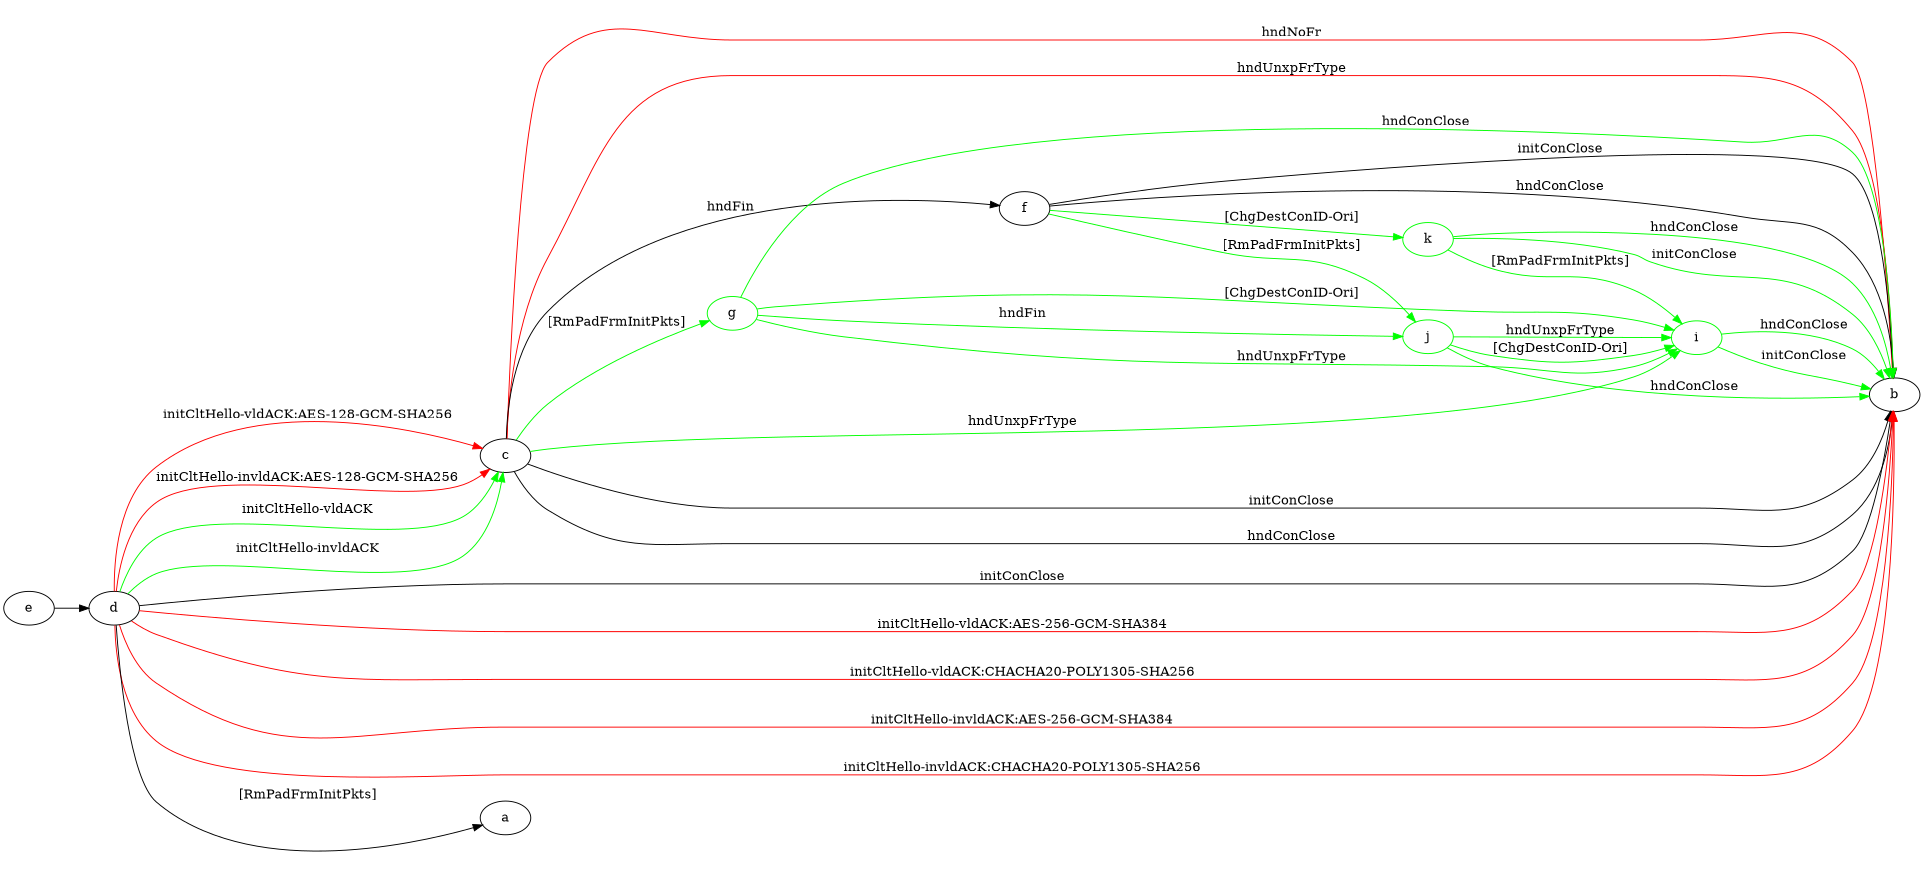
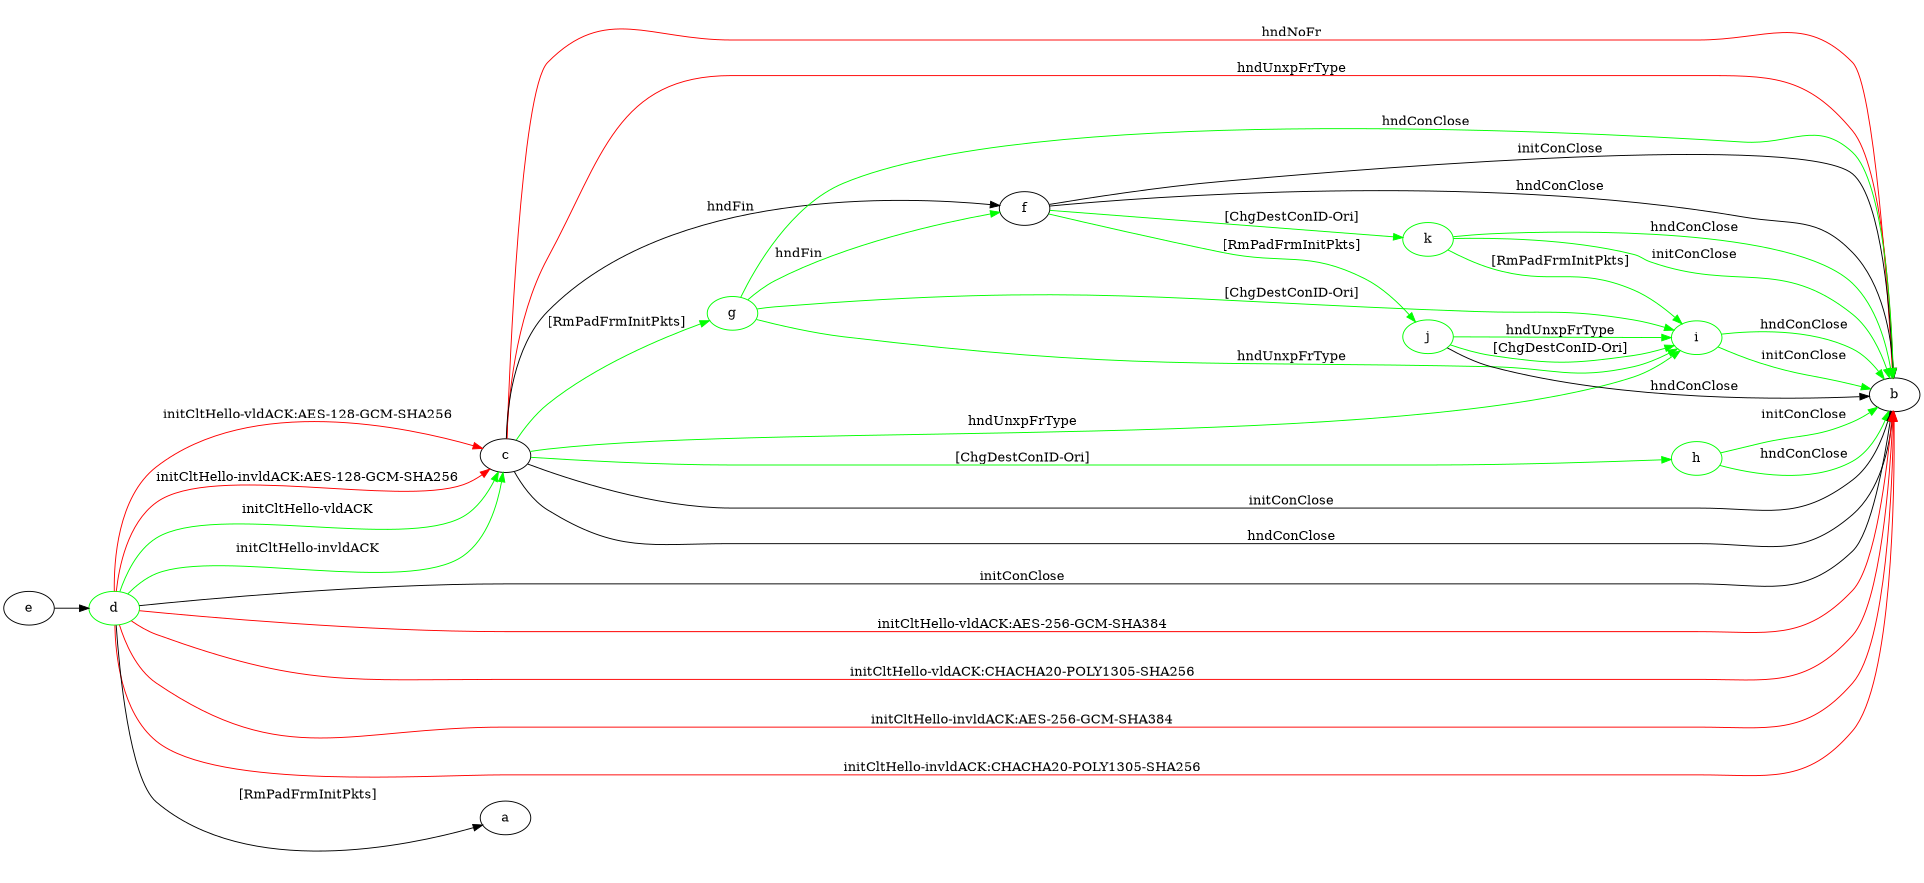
edge "g" -> "j": now "g" -> "f"
edge "j" -> "b": color green -> black
node "h": added
node "d": color black -> green
